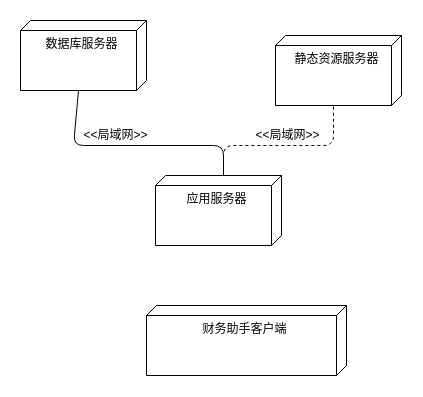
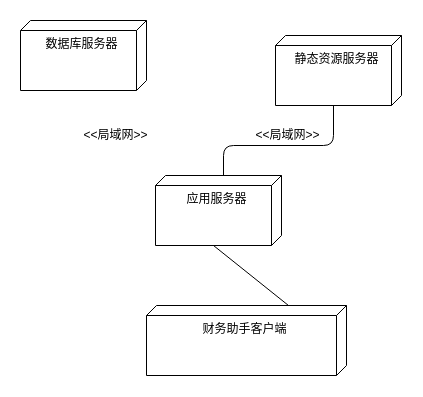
edge "数据库服务器" -- "应用服务器": removed
edge "静态资源服务器" -- "应用服务器": style dashed -> solid
edge "应用服务器" -- "财务助手客户端": added
